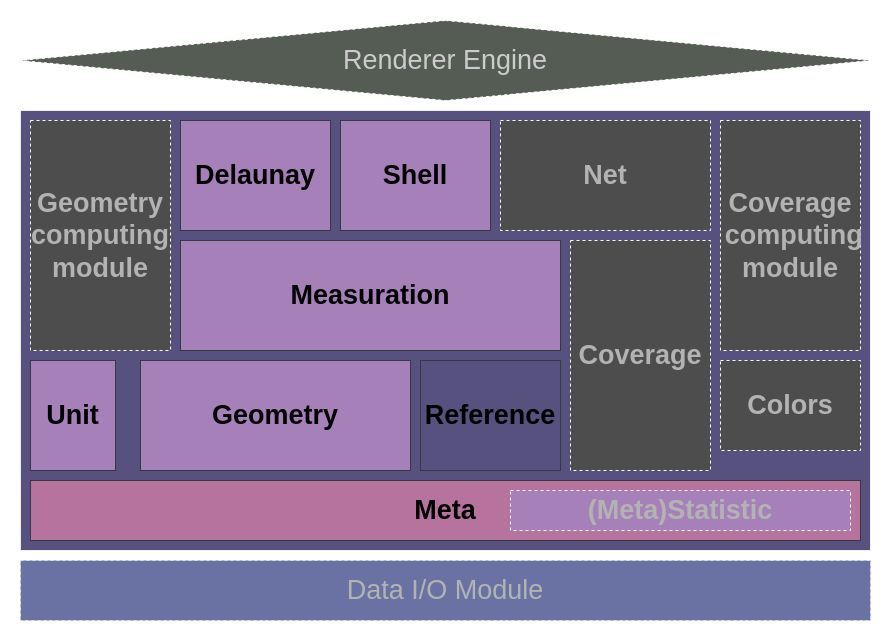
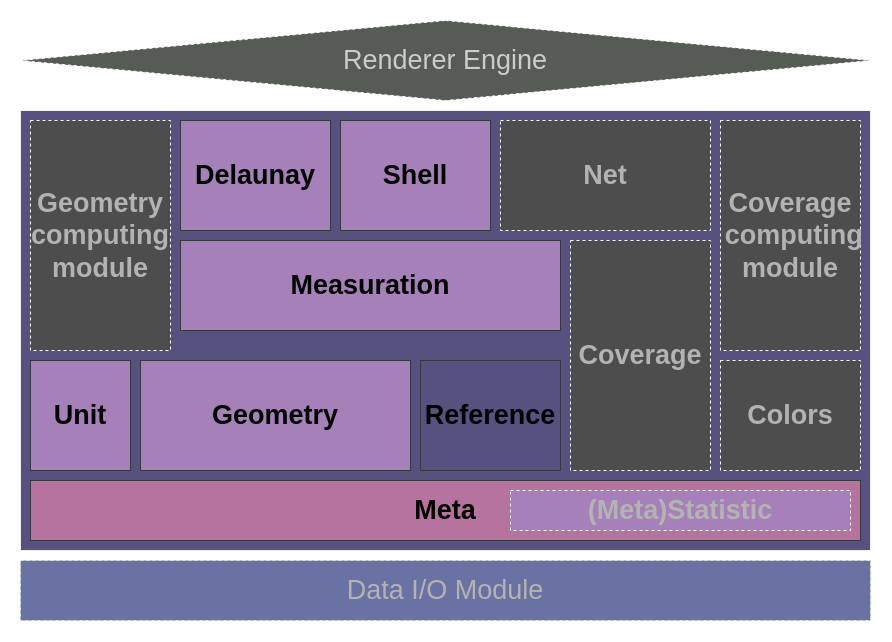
node "Measuration": size 380x110 -> 380x90
node "Colors": size 140x90 -> 140x110
node "Unit": size 85x110 -> 100x110
